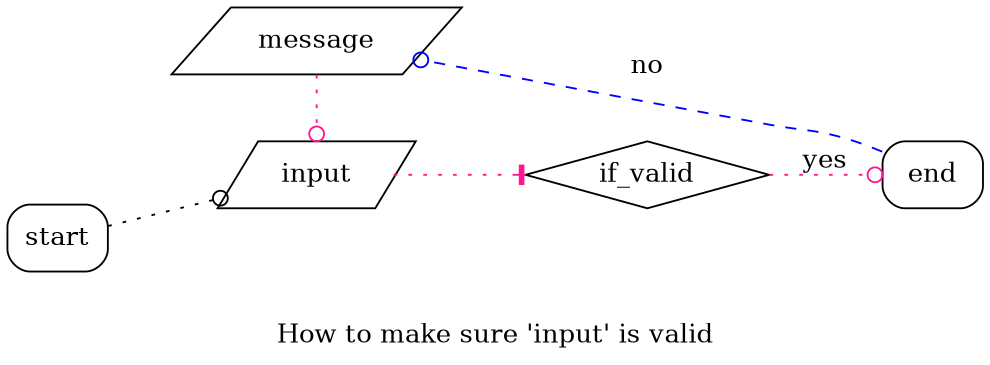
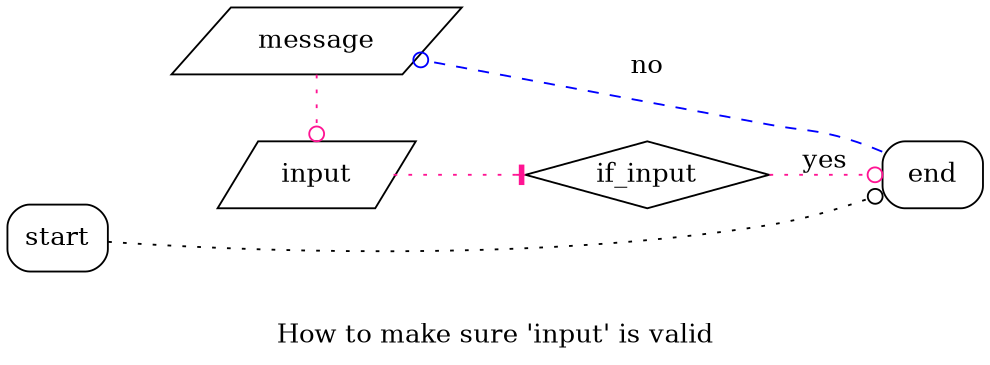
node "if_valid": label "if_valid" -> "if_input"
edge "start" -> "input": now "start" -> "end"
